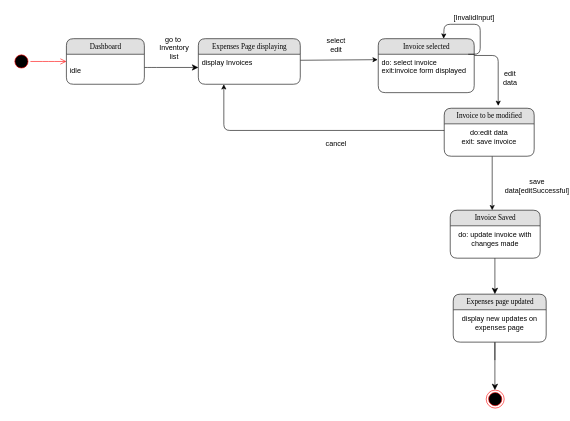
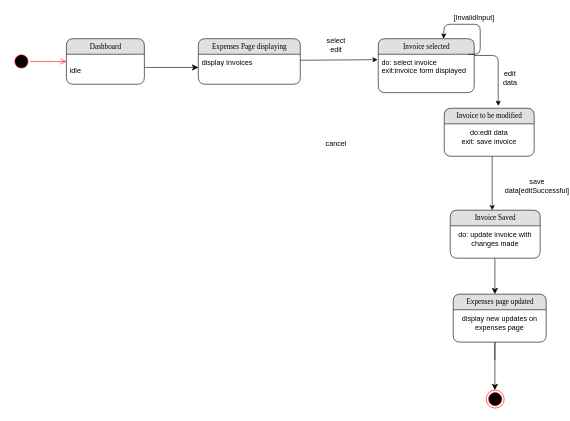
node "go to Inventory list": removed
edge "do:edit data exit: save invoice" -> "Expenses Page displaying": removed
